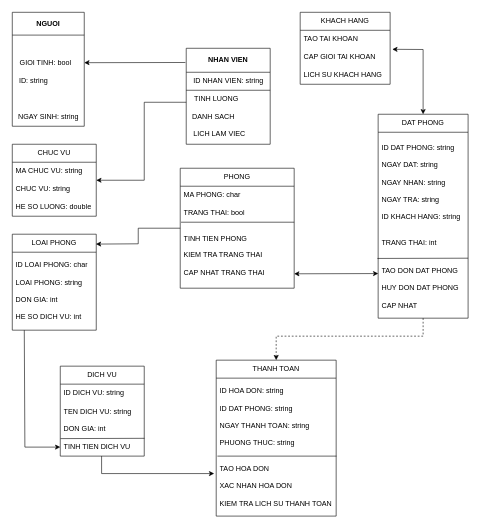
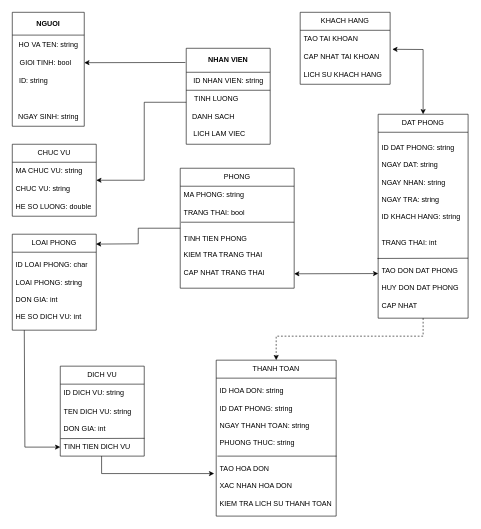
node "HO VA TEN: string": added
node "CAP GIOI TAI KHOAN": label "CAP GIOI TAI KHOAN" -> "CAP NHAT TAI KHOAN"
node "MA PHONG: char": label "MA PHONG: char" -> "MA PHONG: string"
